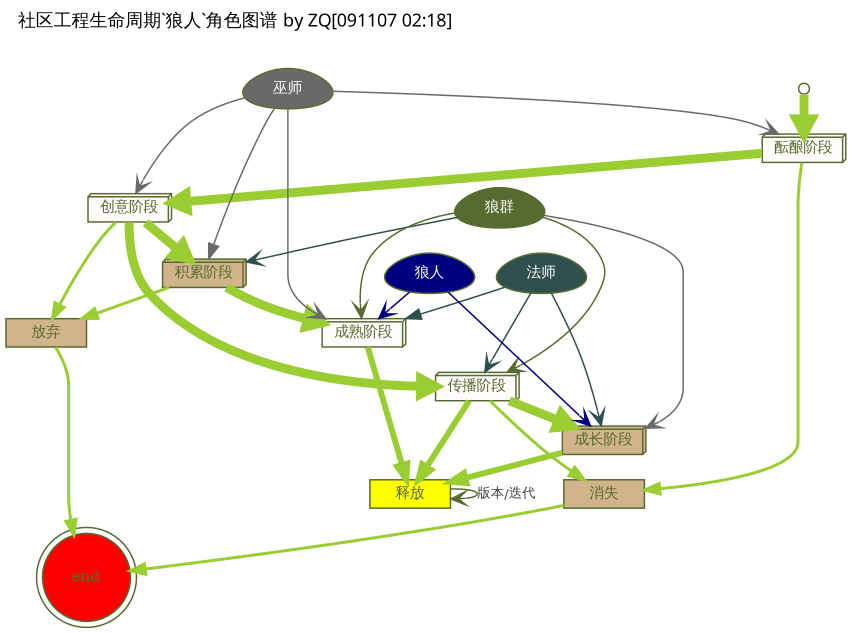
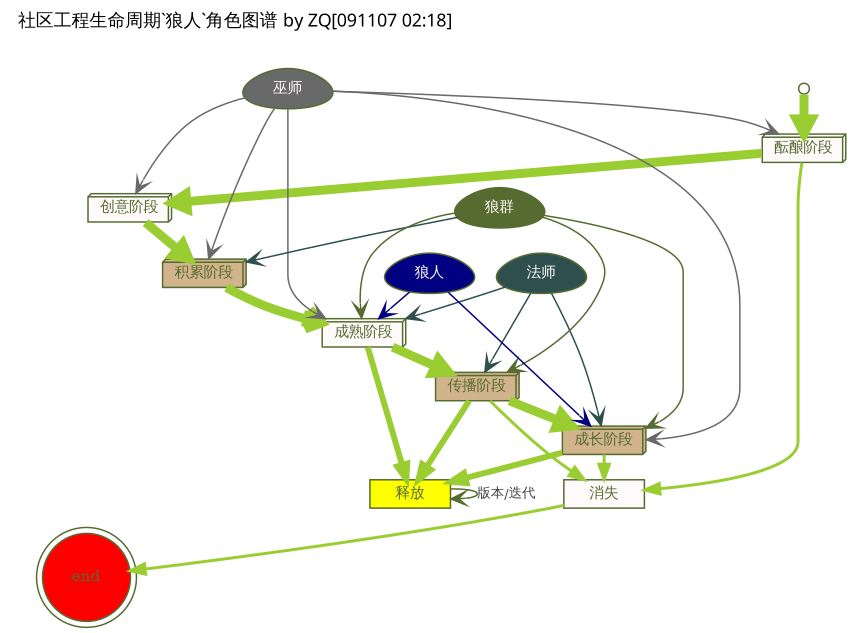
edge "巫师" -> "积累阶段": arrowhead normal -> vee
edge "巫师" -> "成长阶段": added
edge "狼群" -> "成长阶段": color dimgray -> darkolivegreen
edge "法师" -> "成熟阶段": arrowhead normal -> vee
edge "积累阶段" -> "成熟阶段": arrowhead normal -> vee
node "放弃": removed
edge "创意阶段" -> "传播阶段": now "成熟阶段" -> "传播阶段"
node "传播阶段": fillcolor snow -> tan
edge "成长阶段" -> "消失": added
node "消失": fillcolor tan -> snow
